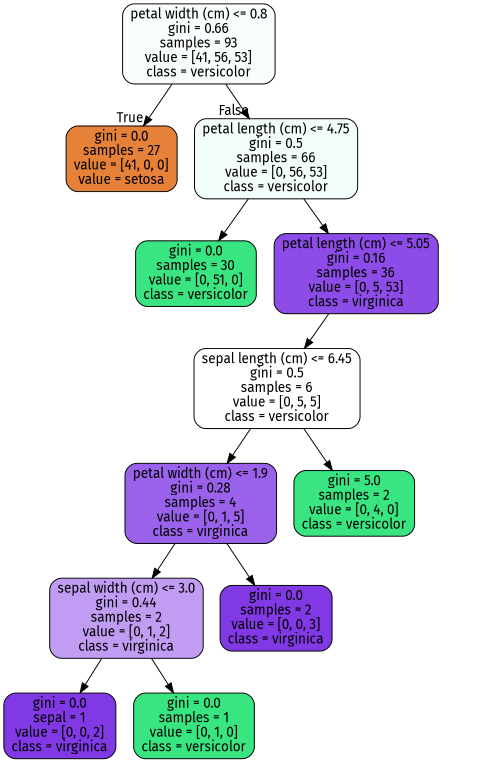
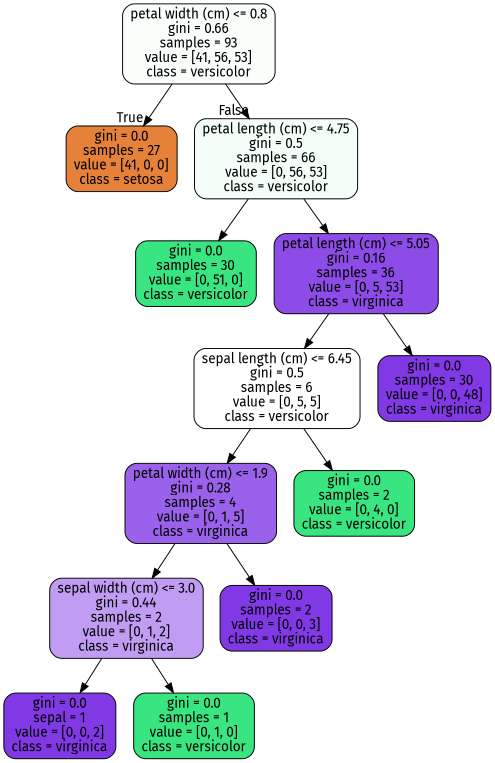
node "gini = 0.0 samples = 27 value = [41, 0, 0] value = setosa": label "gini = 0.0 samples = 27 value = [41, 0, 0] value = setosa" -> "gini = 0.0 samples = 27 value = [41, 0, 0] class = setosa"
node "gini = 0.0 samples = 30 value = [0, 0, 48] class = virginica": added
node "gini = 5.0 samples = 2 value = [0, 4, 0] class = versicolor": label "gini = 5.0 samples = 2 value = [0, 4, 0] class = versicolor" -> "gini = 0.0 samples = 2 value = [0, 4, 0] class = versicolor"
